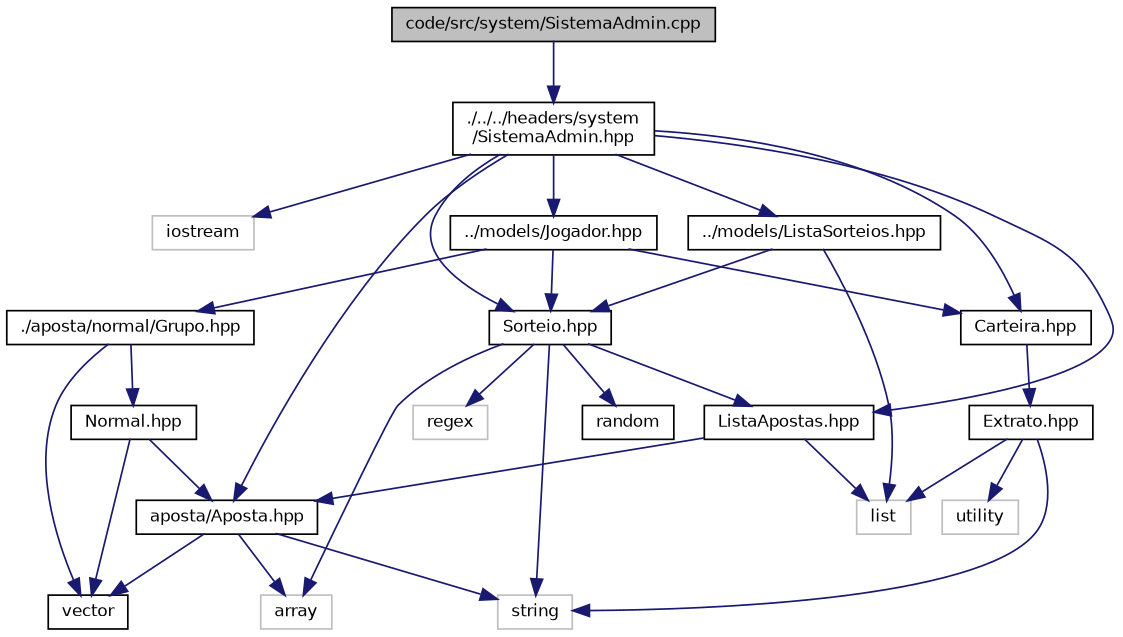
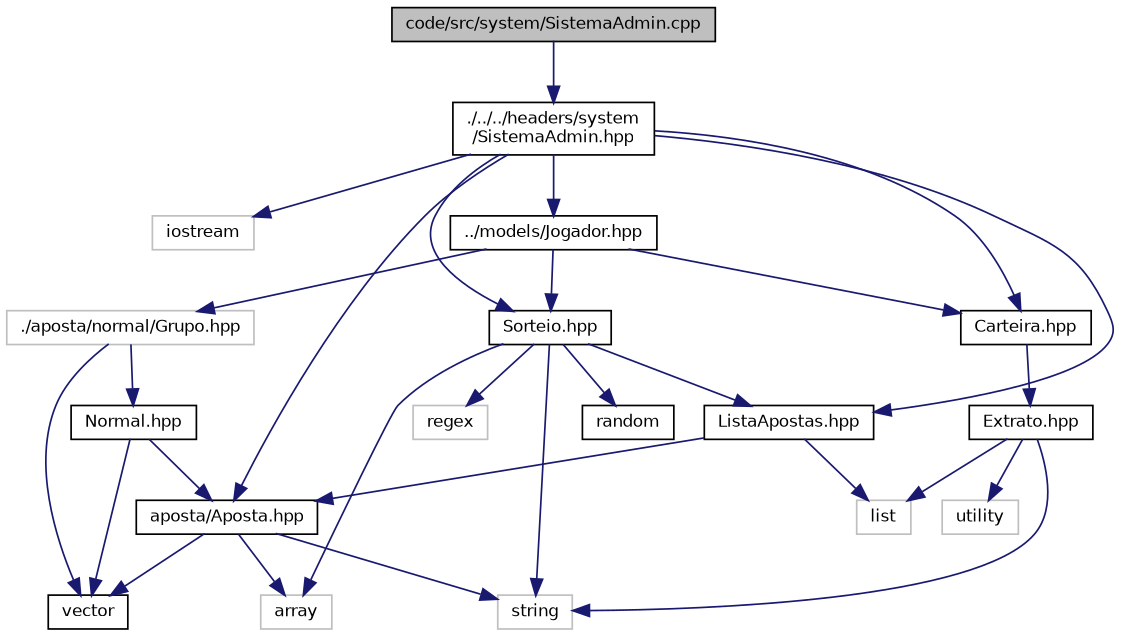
node "../models/ListaSorteios.hpp": removed
node "./aposta/normal/Grupo.hpp": color black -> grey75
